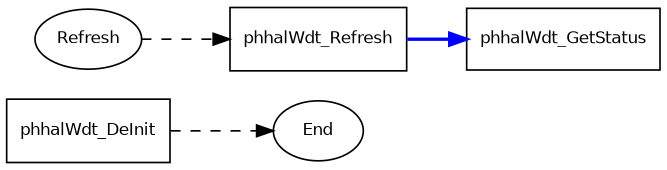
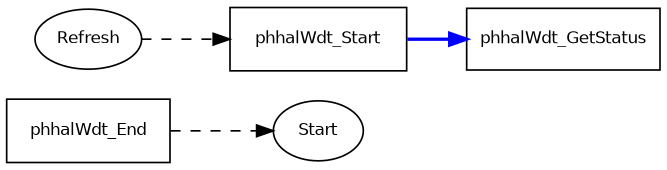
node "phhalWdt_Refresh": label "phhalWdt_Refresh" -> "phhalWdt_Start"
node "phhalWdt_DeInit": label "phhalWdt_DeInit" -> "phhalWdt_End"
node "End": label "End" -> "Start"
